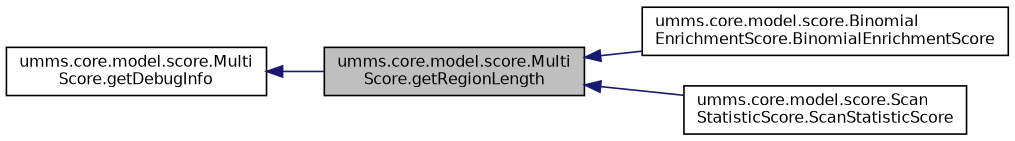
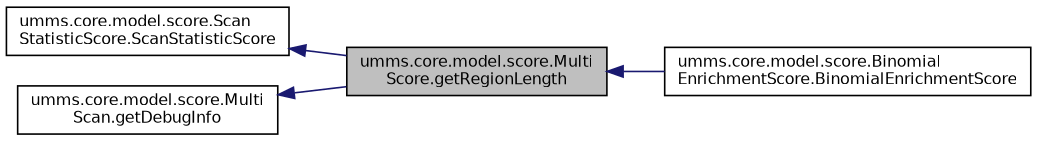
node "umms.core.model.score.Multi Score.getDebugInfo": label "umms.core.model.score.Multi Score.getDebugInfo" -> "umms.core.model.score.Multi Scan.getDebugInfo"
edge "umms.core.model.score.Scan StatisticScore.ScanStatisticScore" -> "umms.core.model.score.Multi Score.getRegionLength": reversed
